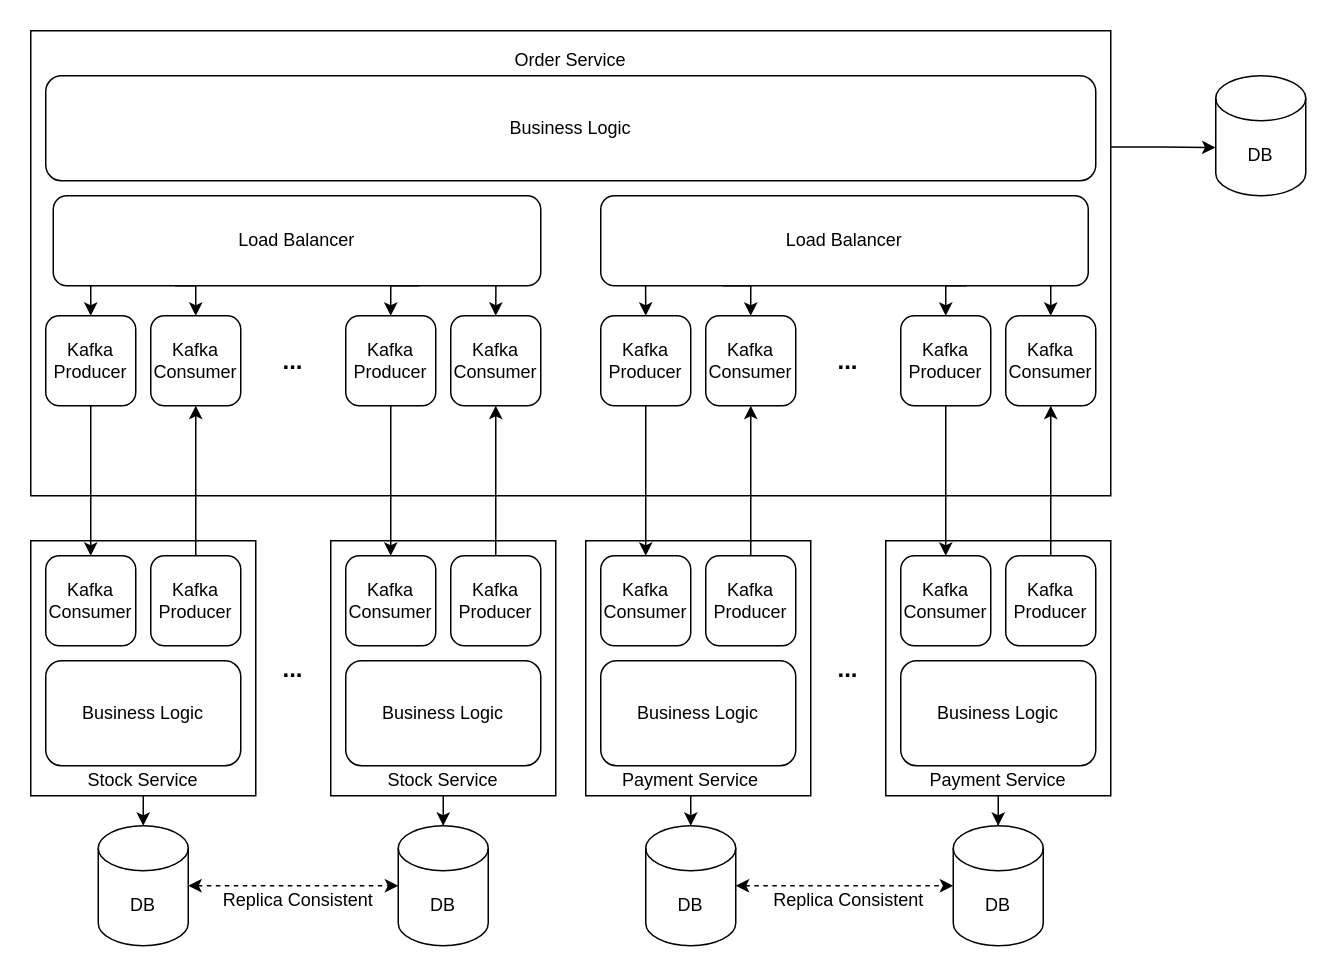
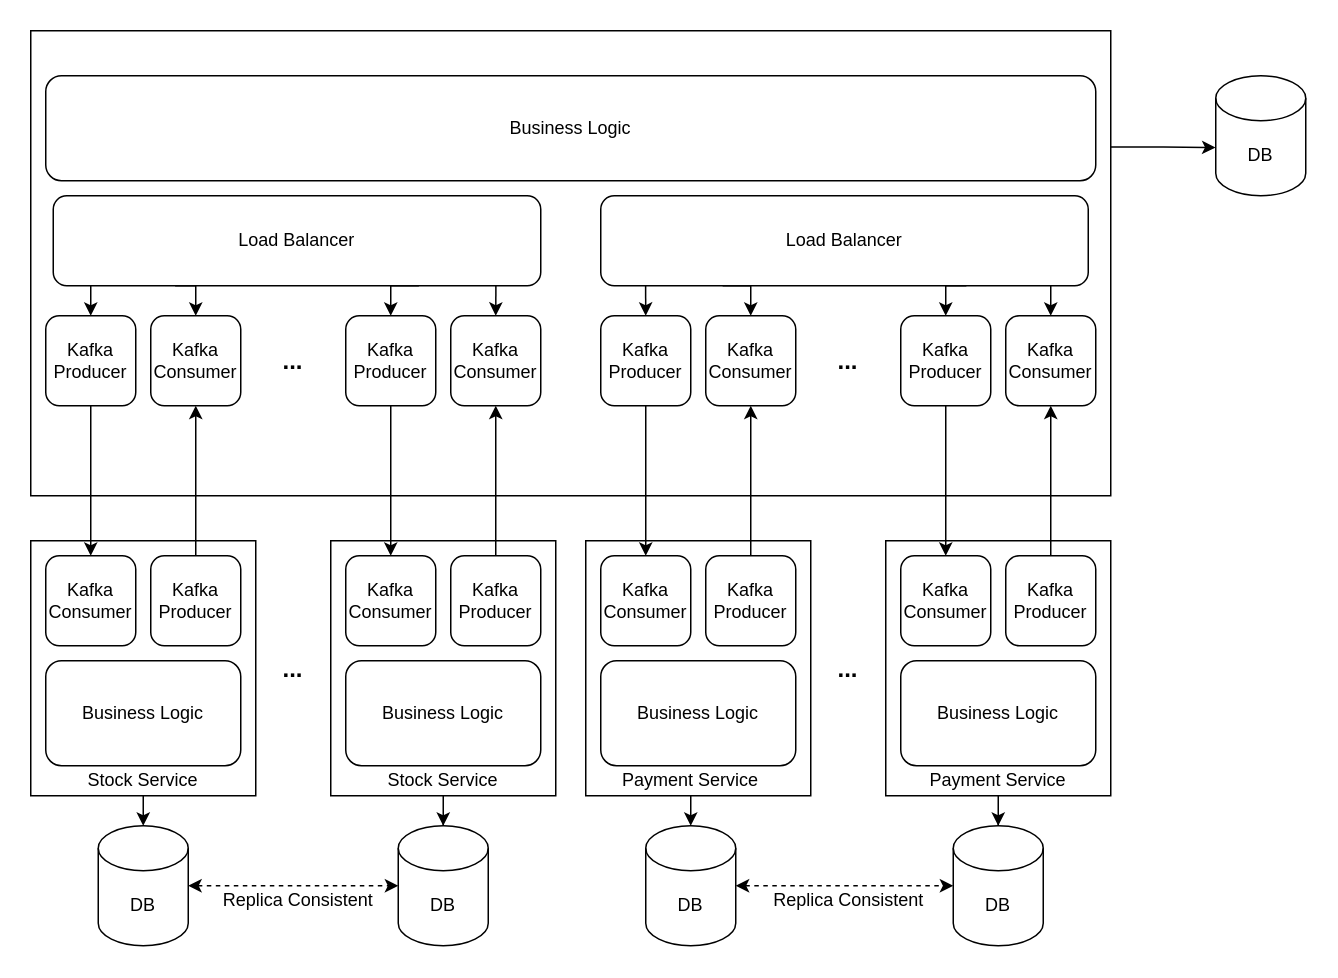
node "Order Service": removed
